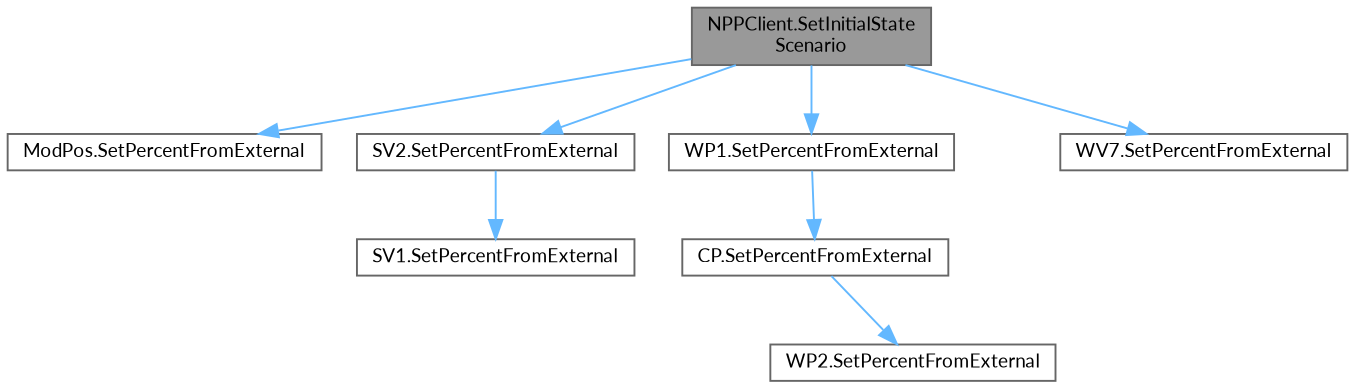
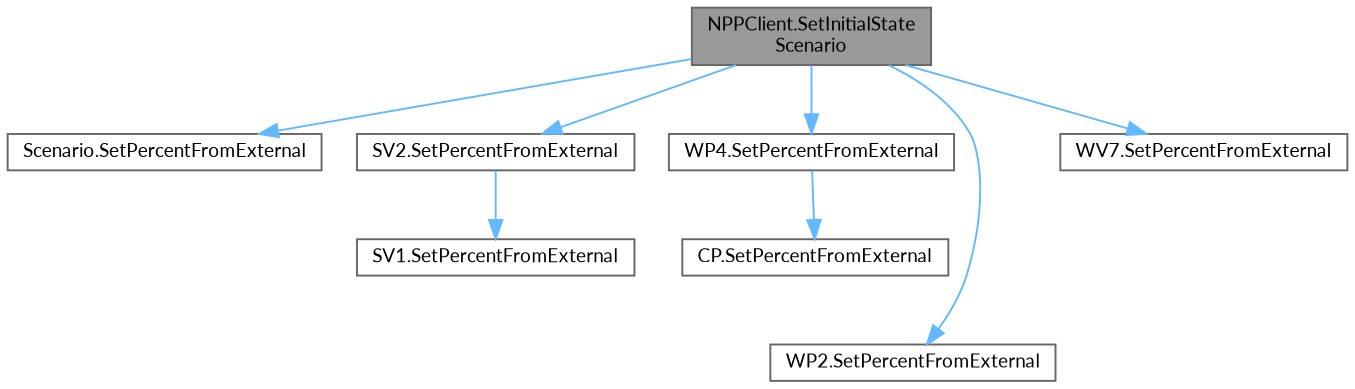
node "ModPos.SetPercentFromExternal": label "ModPos.SetPercentFromExternal" -> "Scenario.SetPercentFromExternal"
node "WP1.SetPercentFromExternal": label "WP1.SetPercentFromExternal" -> "WP4.SetPercentFromExternal"
edge "CP.SetPercentFromExternal" -> "WP2.SetPercentFromExternal": now "NPPClient.SetInitialState Scenario" -> "WP2.SetPercentFromExternal"
